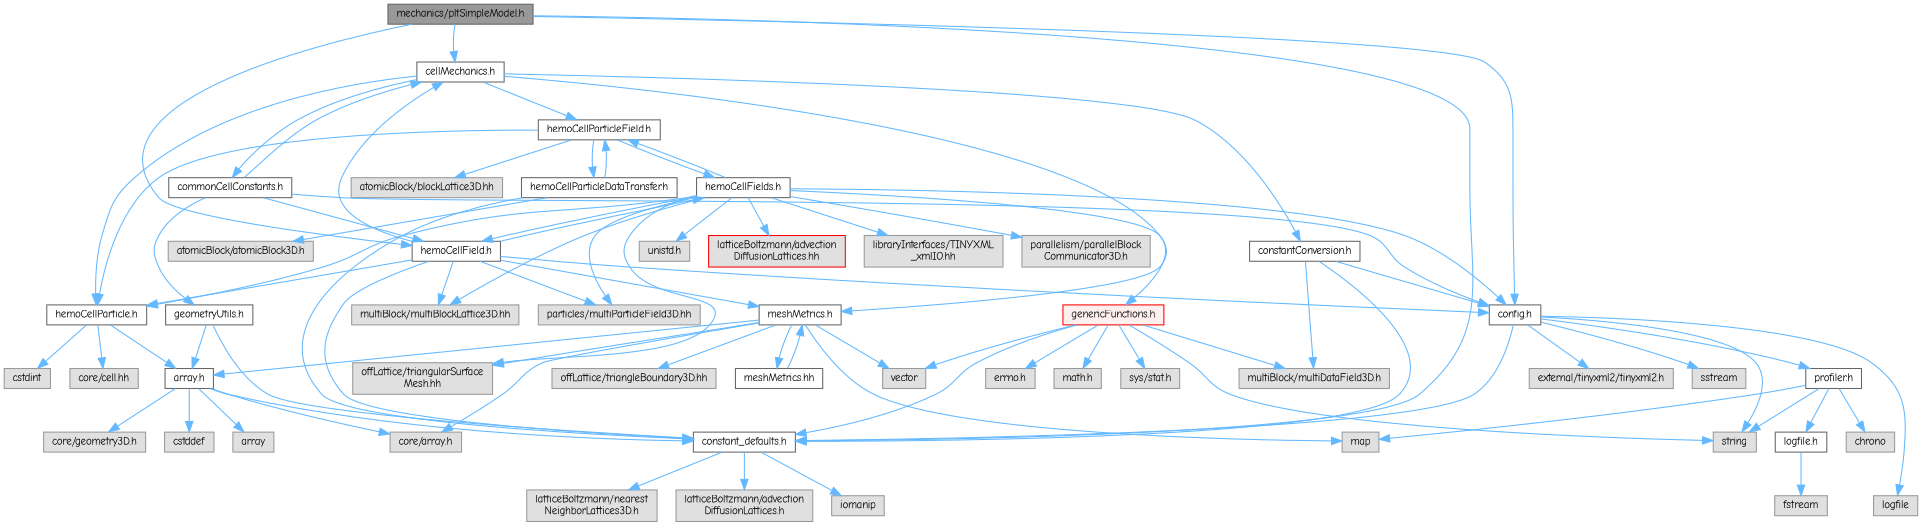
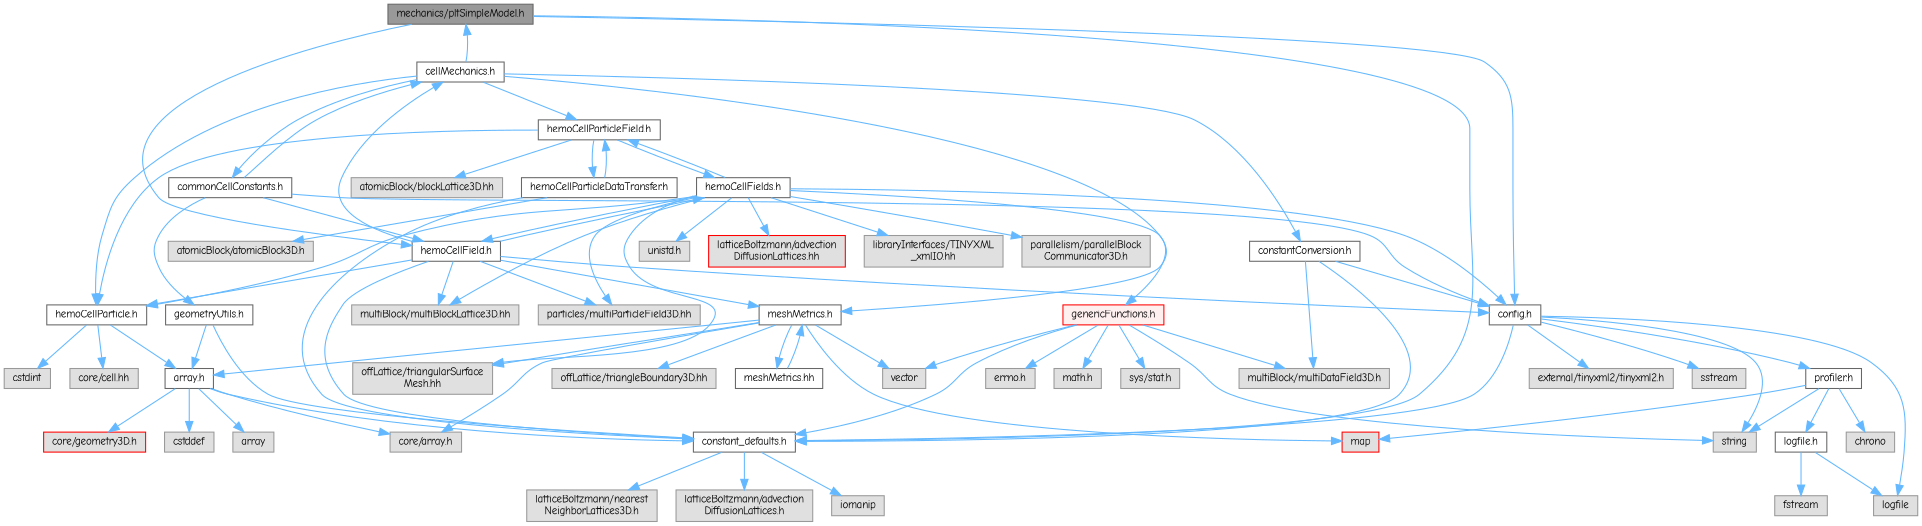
edge "mechanics/pltSimpleModel.h" -> "cellMechanics.h": reversed
node "core/geometry3D.h": color grey60 -> red
node "map": color grey60 -> red
edge "logfile.h" -> "logfile": added
